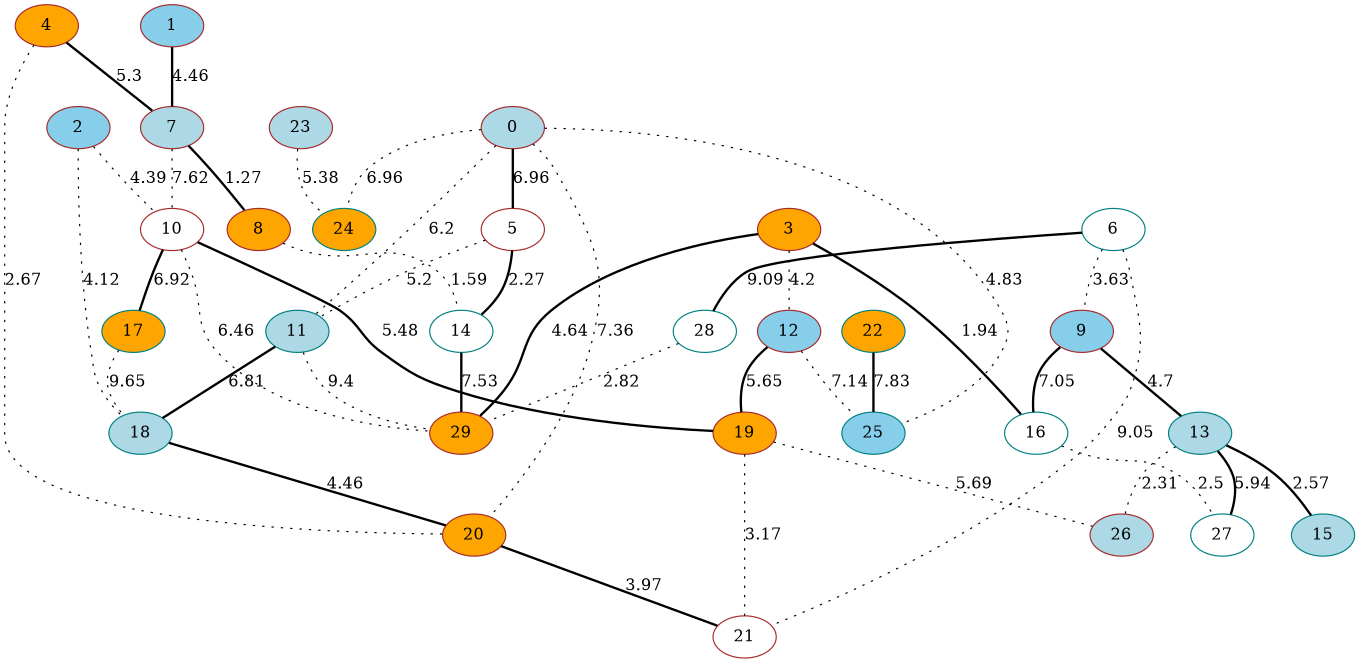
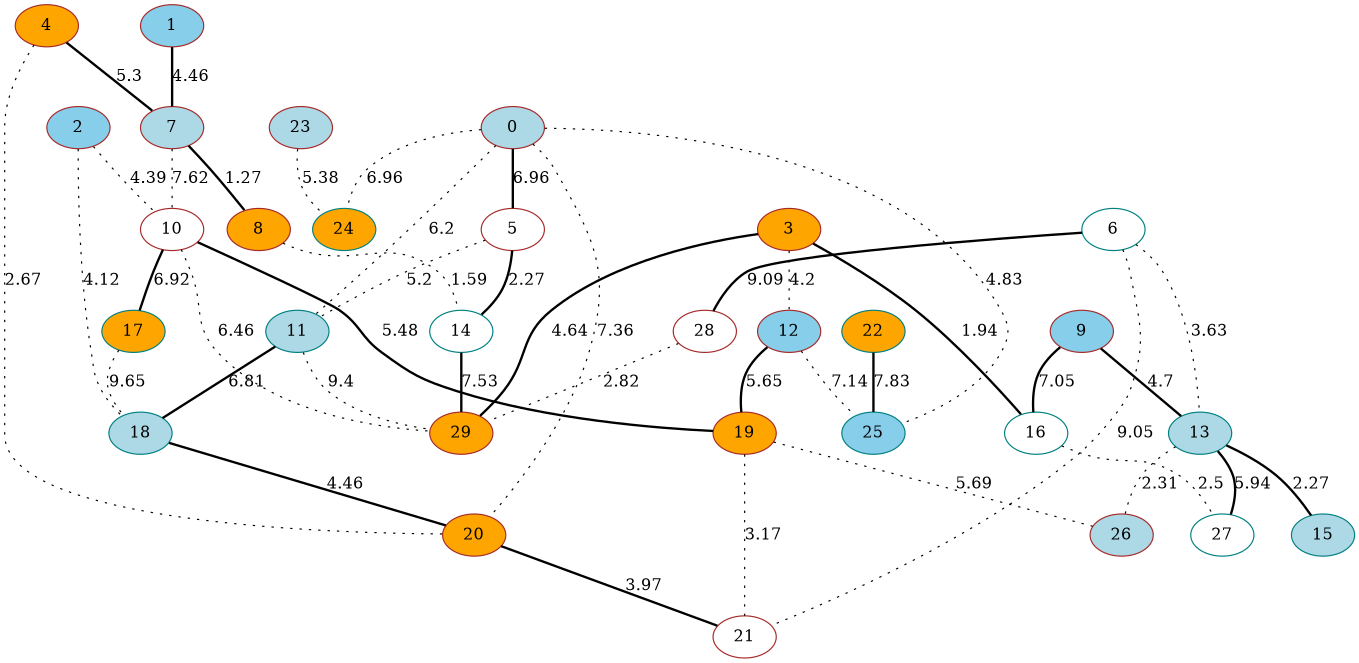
edge "6" -- "9": now "6" -- "13"
node "28": color teal -> brown
edge "13" -- "15": label "2.57" -> "2.27"
